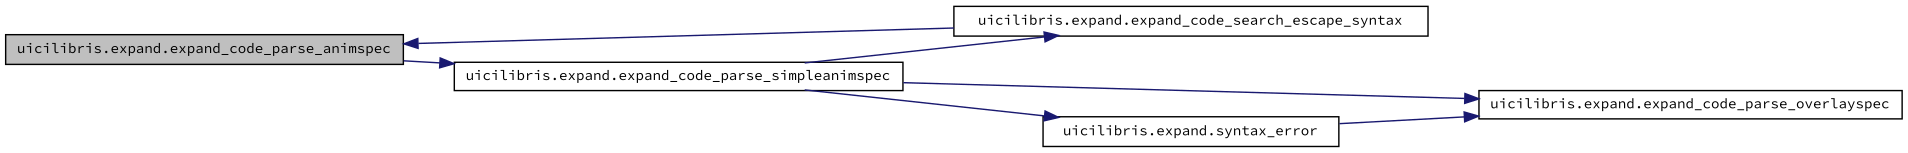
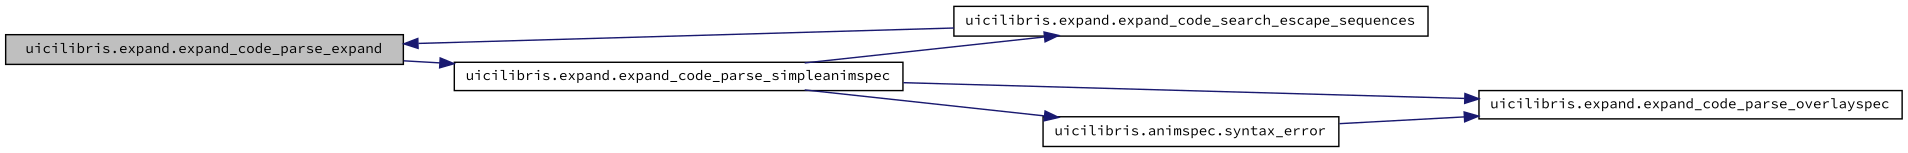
node "uicilibris.expand.expand_code_search_escape_syntax": label "uicilibris.expand.expand_code_search_escape_syntax" -> "uicilibris.expand.expand_code_search_escape_sequences"
node "uicilibris.expand.expand_code_parse_animspec": label "uicilibris.expand.expand_code_parse_animspec" -> "uicilibris.expand.expand_code_parse_expand"
node "uicilibris.expand.syntax_error": label "uicilibris.expand.syntax_error" -> "uicilibris.animspec.syntax_error"
